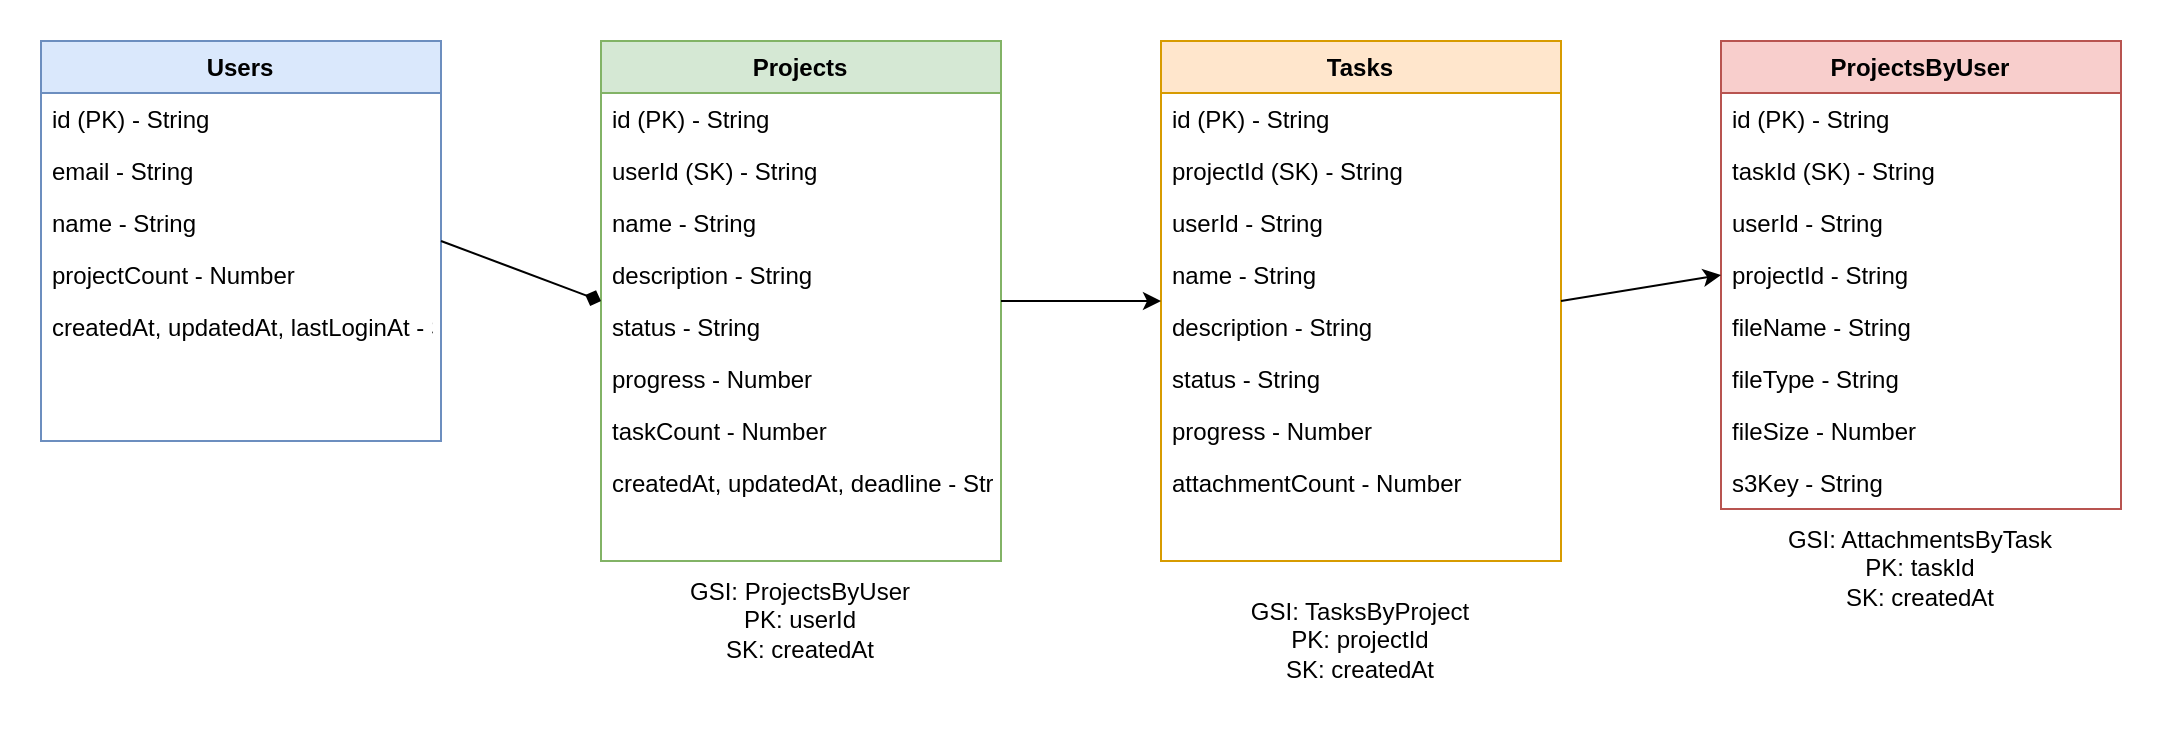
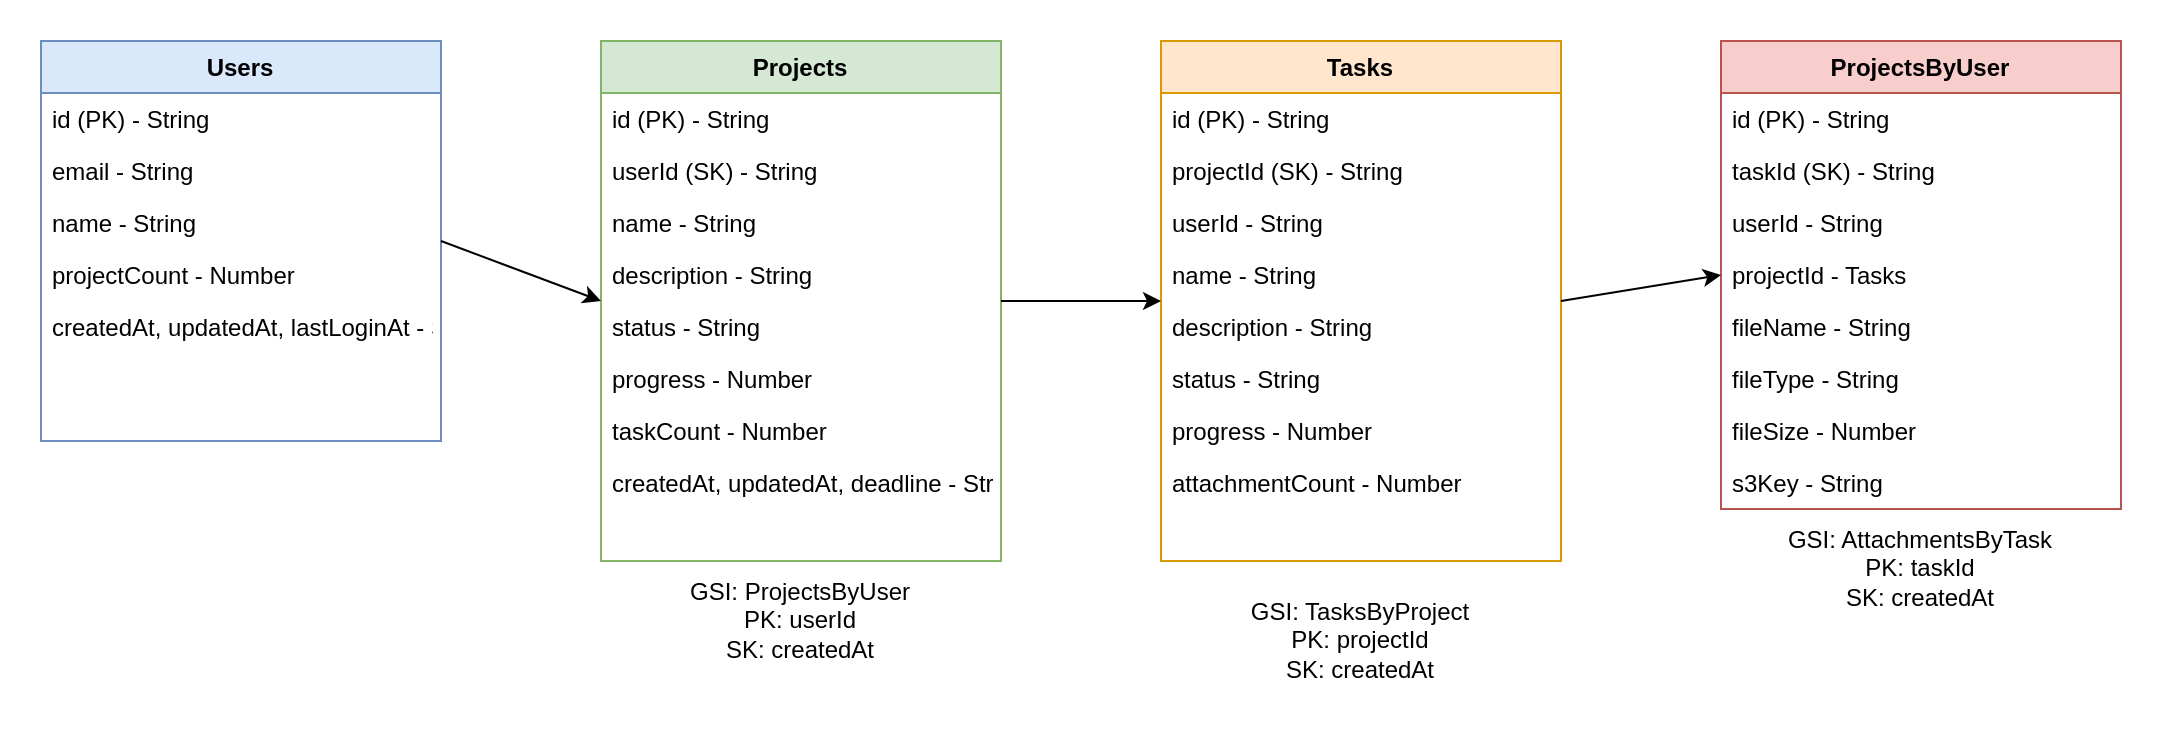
node "projectId - String": label "projectId - String" -> "projectId - Tasks"
edge "Users" -> "Projects": arrowhead diamond -> classic
